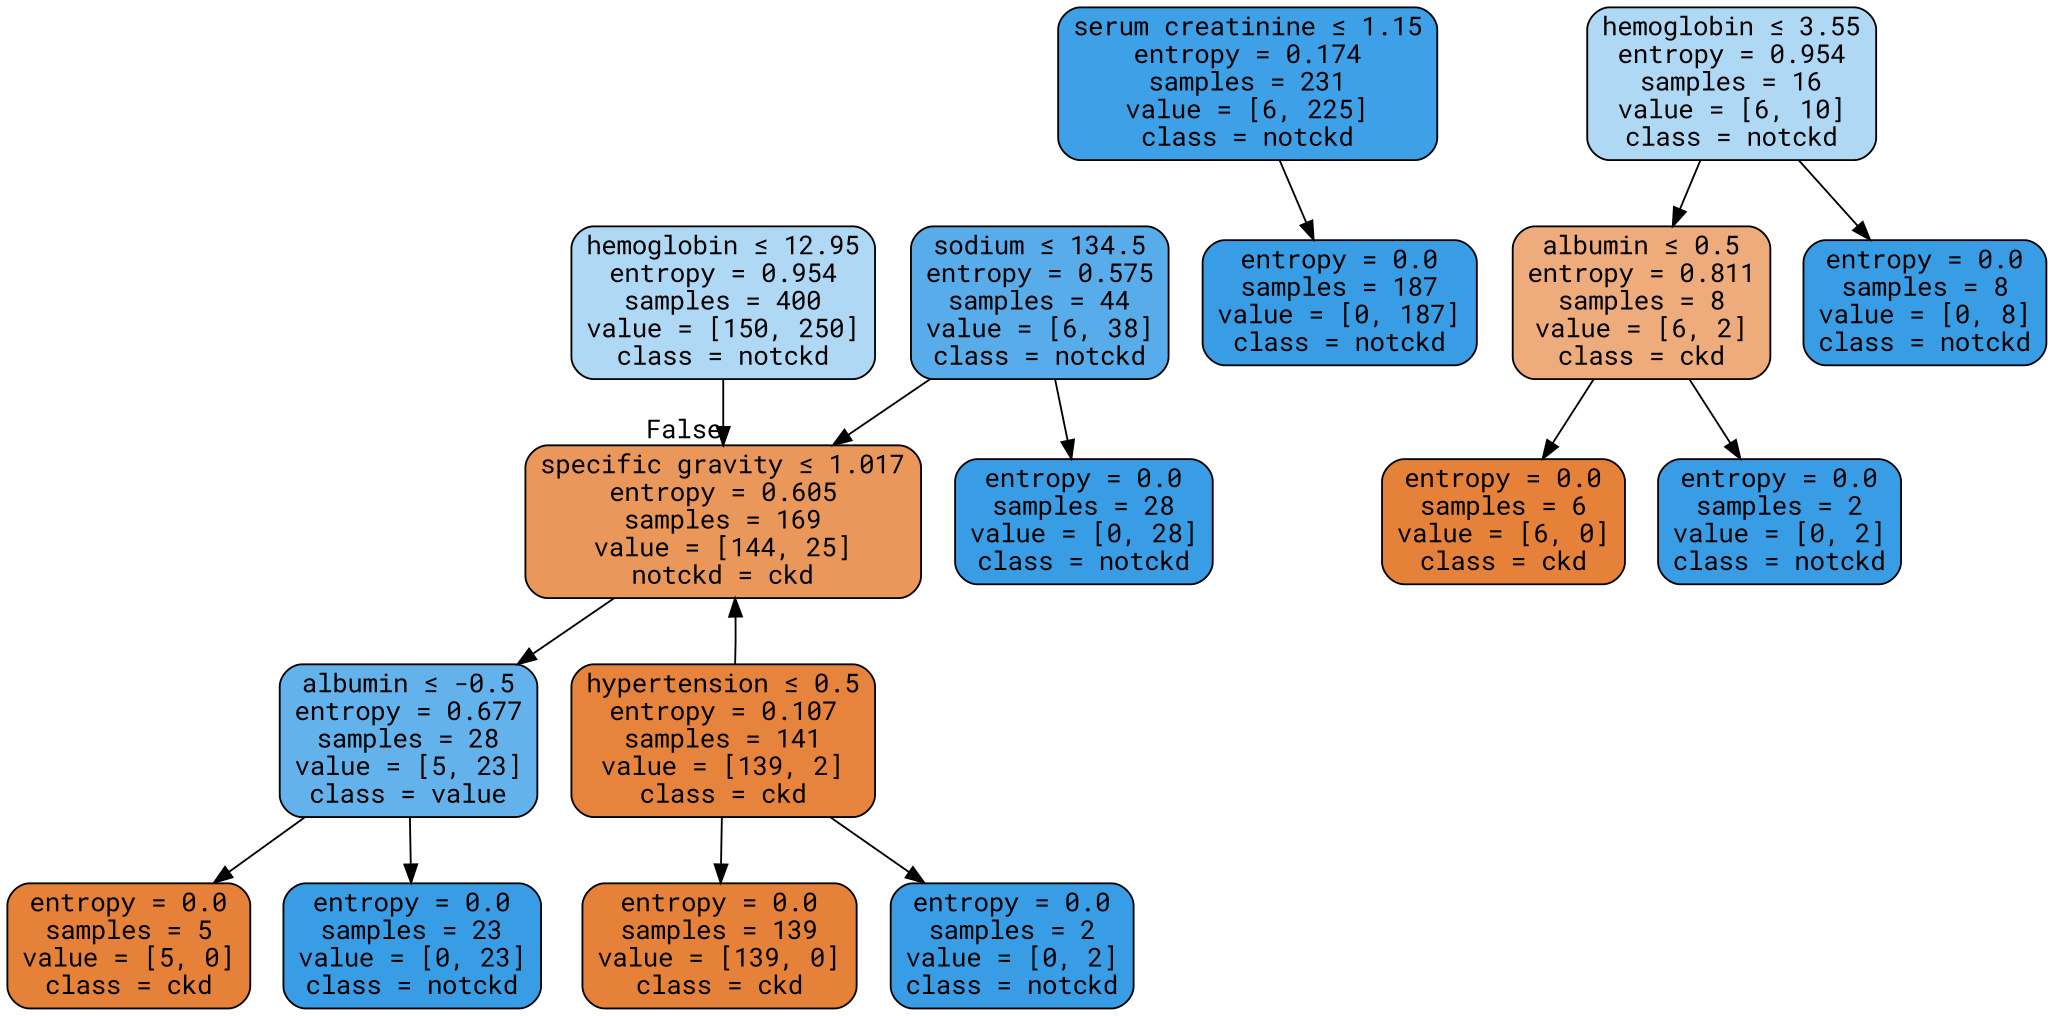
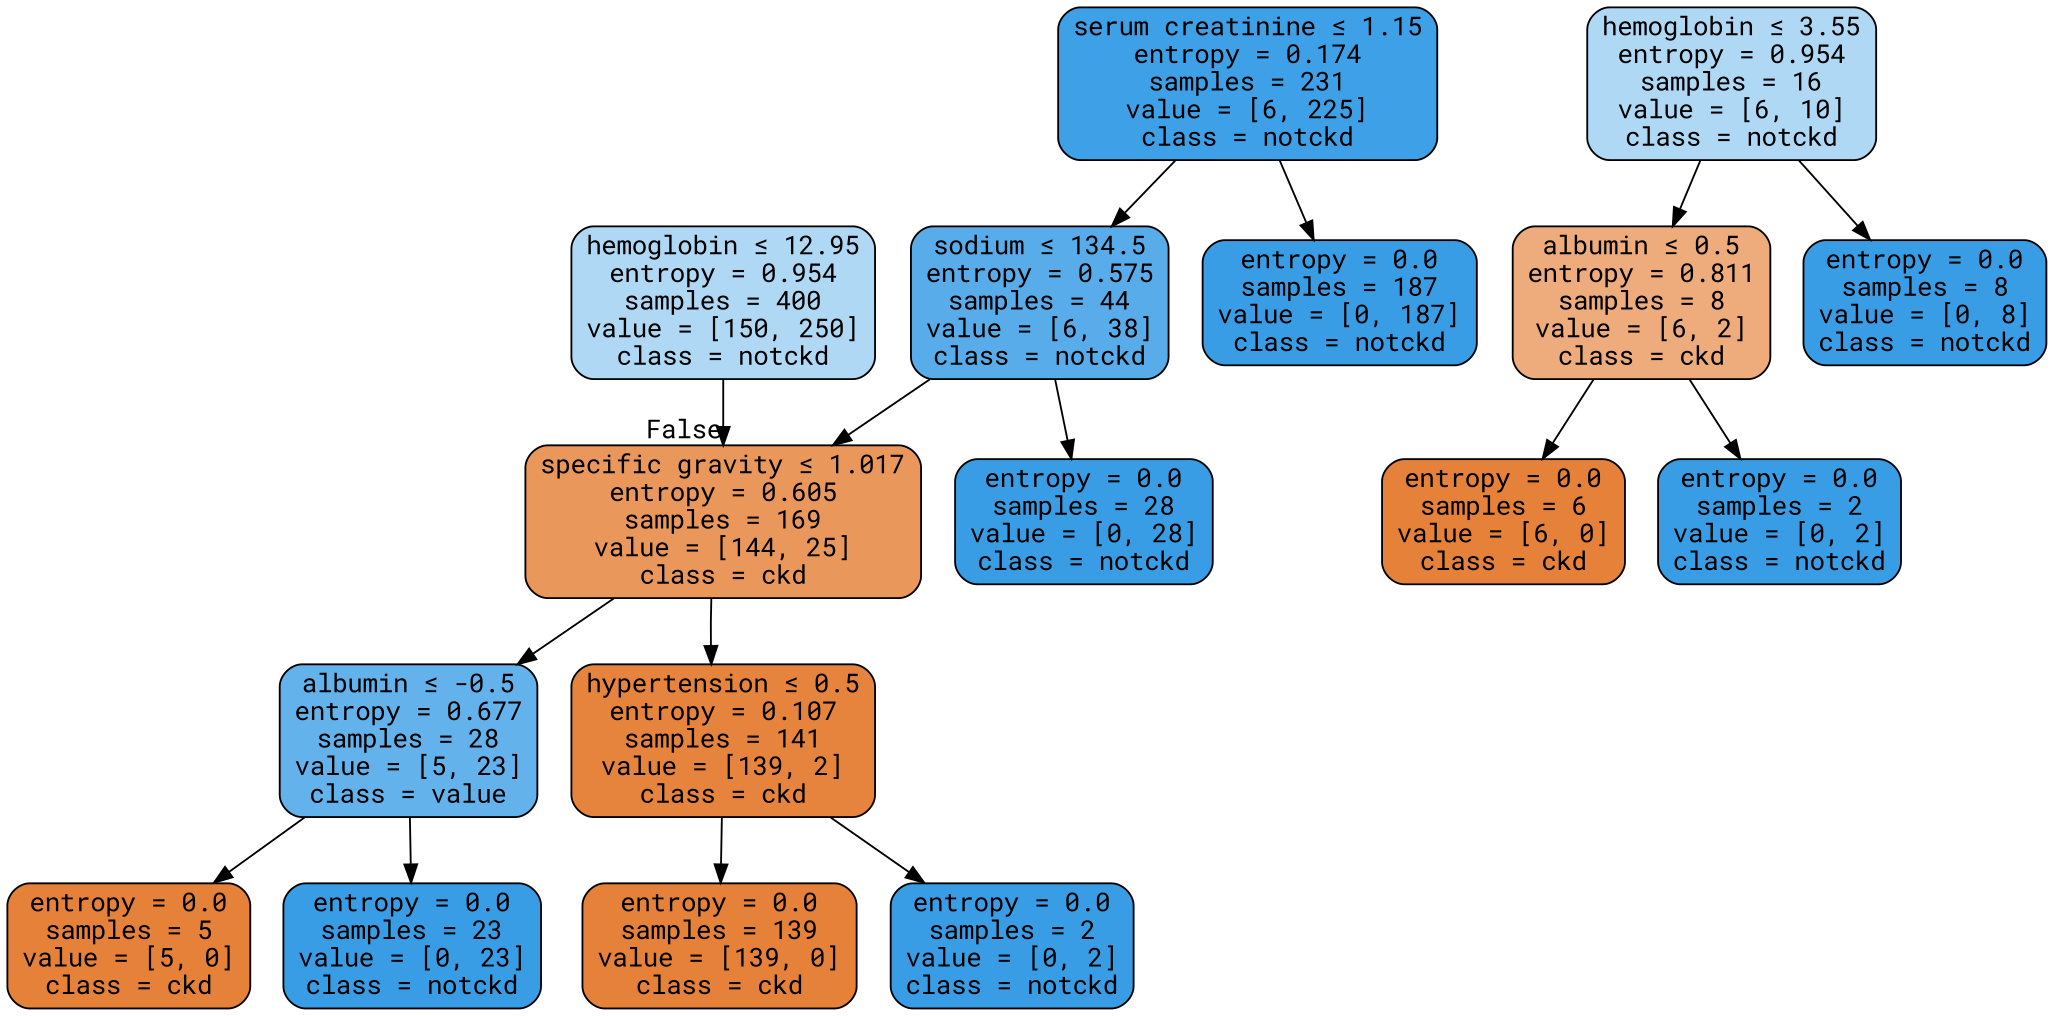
edge "serum creatinine ≤ 1.15" -> "sodium ≤ 134.5": added
node "specific gravity ≤ 1.017": text "notckd = ckd" -> "class = ckd"
edge "hypertension ≤ 0.5" -> "specific gravity ≤ 1.017": reversed
